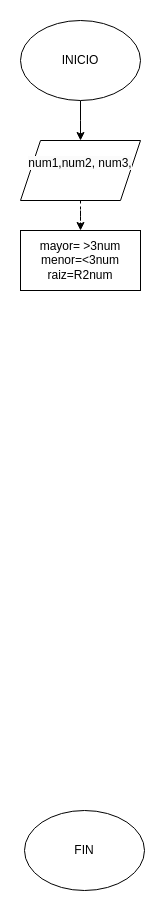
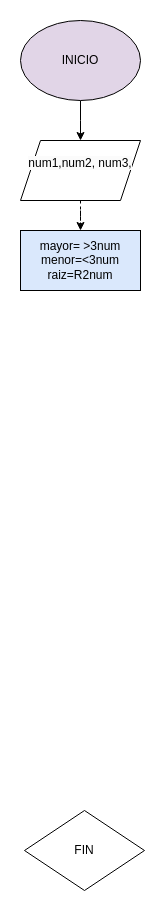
node "INICIO": fillcolor #ffffff -> #e1d5e7
node "mayor= >3num menor=<3num raiz=R2num": fillcolor #ffffff -> #dae8fc
node "FIN": shape ellipse -> diamond
